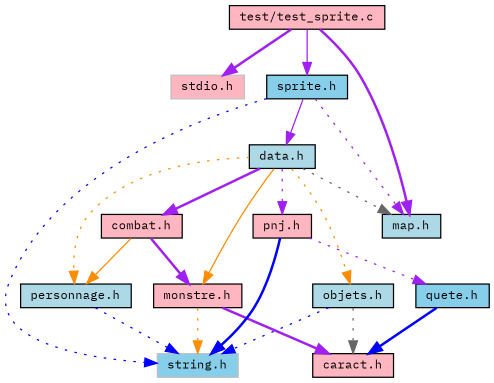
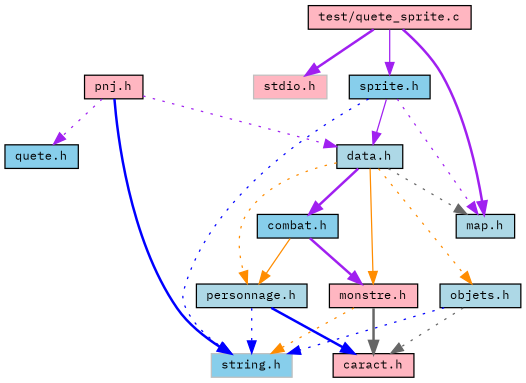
node "test/test_sprite.c": label "test/test_sprite.c" -> "test/quete_sprite.c"
edge "data.h" -> "pnj.h": reversed
node "combat.h": fillcolor lightpink -> skyblue
edge "monstre.h" -> "caract.h": color purple -> gray40
edge "quete.h" -> "caract.h": now "personnage.h" -> "caract.h"
